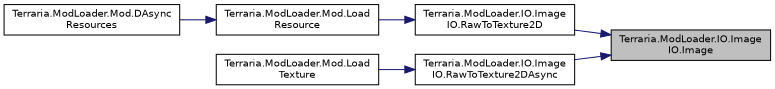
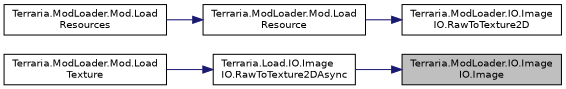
node "Terraria.ModLoader.Mod.DAsync Resources": label "Terraria.ModLoader.Mod.DAsync Resources" -> "Terraria.ModLoader.Mod.Load Resources"
edge "Terraria.ModLoader.IO.Image IO.RawToTexture2D" -> "Terraria.ModLoader.IO.Image IO.Image": removed
node "Terraria.ModLoader.IO.Image IO.RawToTexture2DAsync": label "Terraria.ModLoader.IO.Image IO.RawToTexture2DAsync" -> "Terraria.Load.IO.Image IO.RawToTexture2DAsync"
